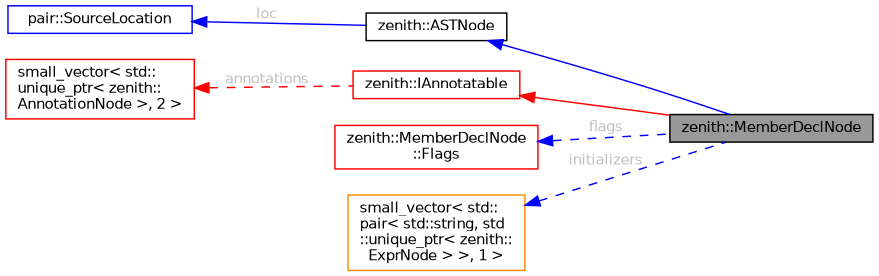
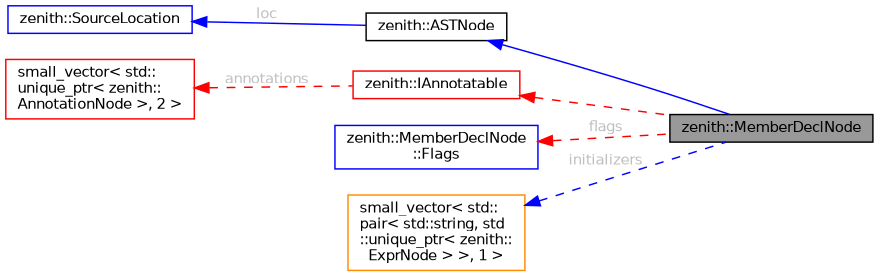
node "pair::SourceLocation": label "pair::SourceLocation" -> "zenith::SourceLocation"
edge "zenith::MemberDeclNode" -> "zenith::IAnnotatable": style solid -> dashed
edge "zenith::MemberDeclNode" -> "zenith::MemberDeclNode ::Flags": color blue -> red
node "zenith::MemberDeclNode ::Flags": color red -> blue
